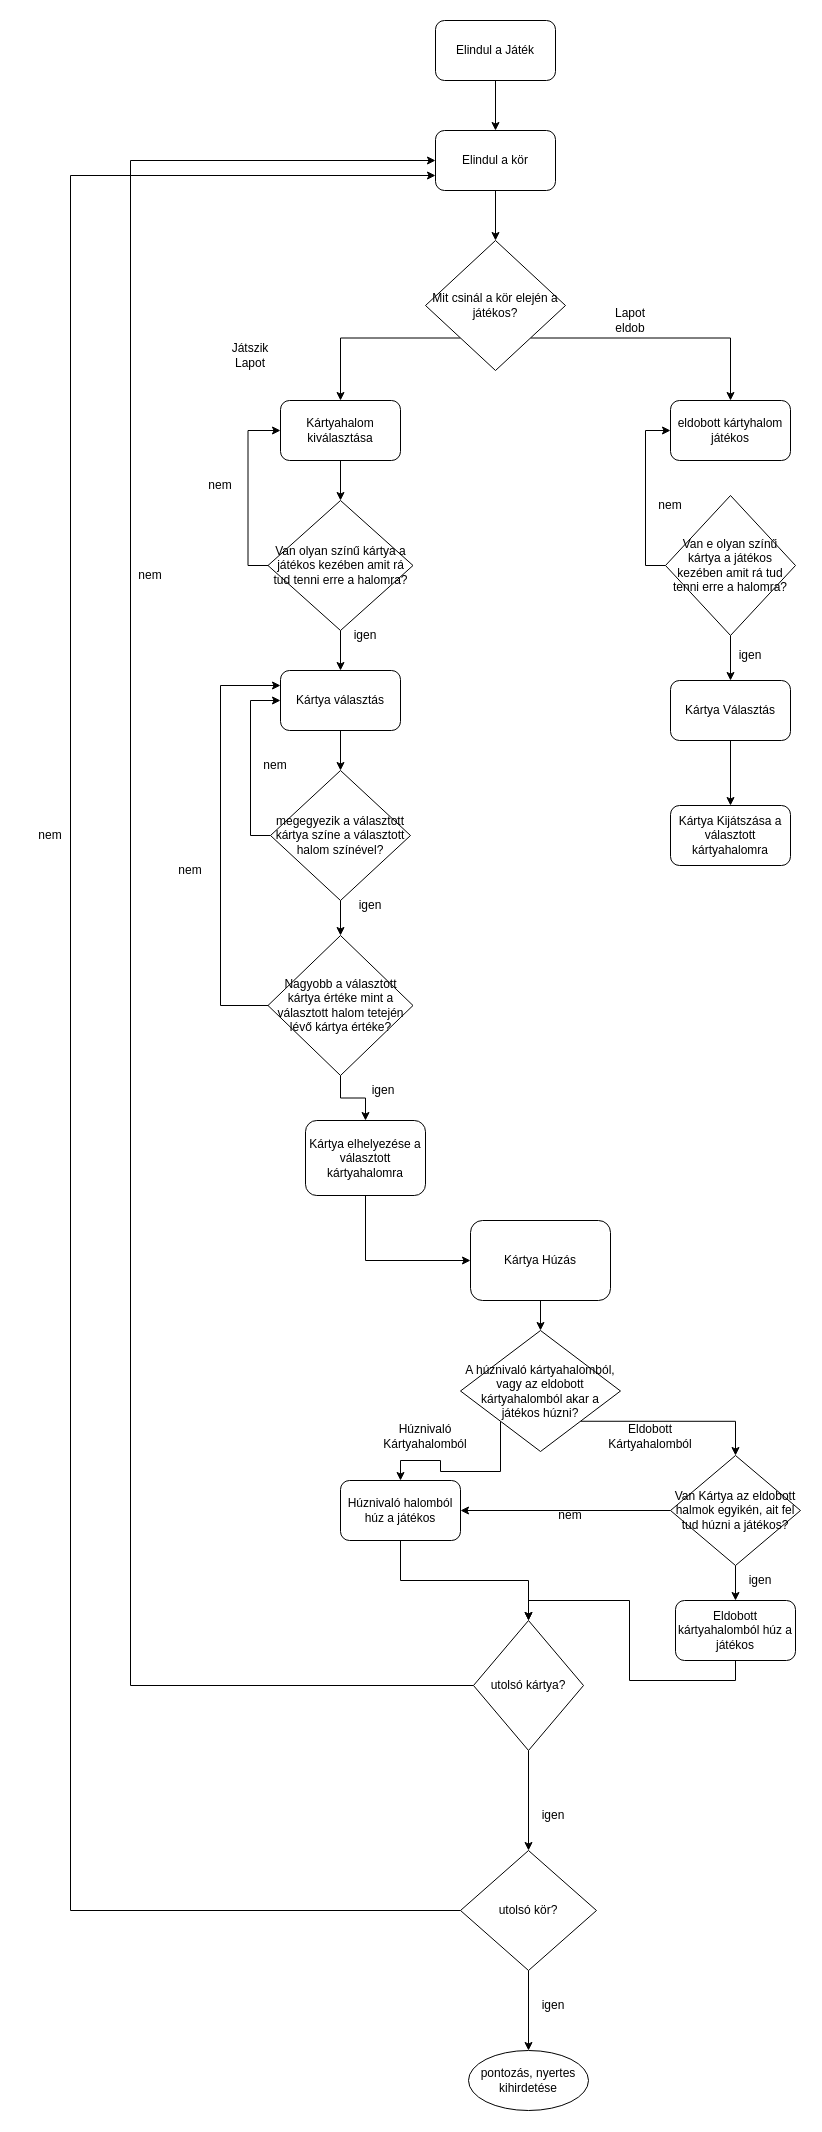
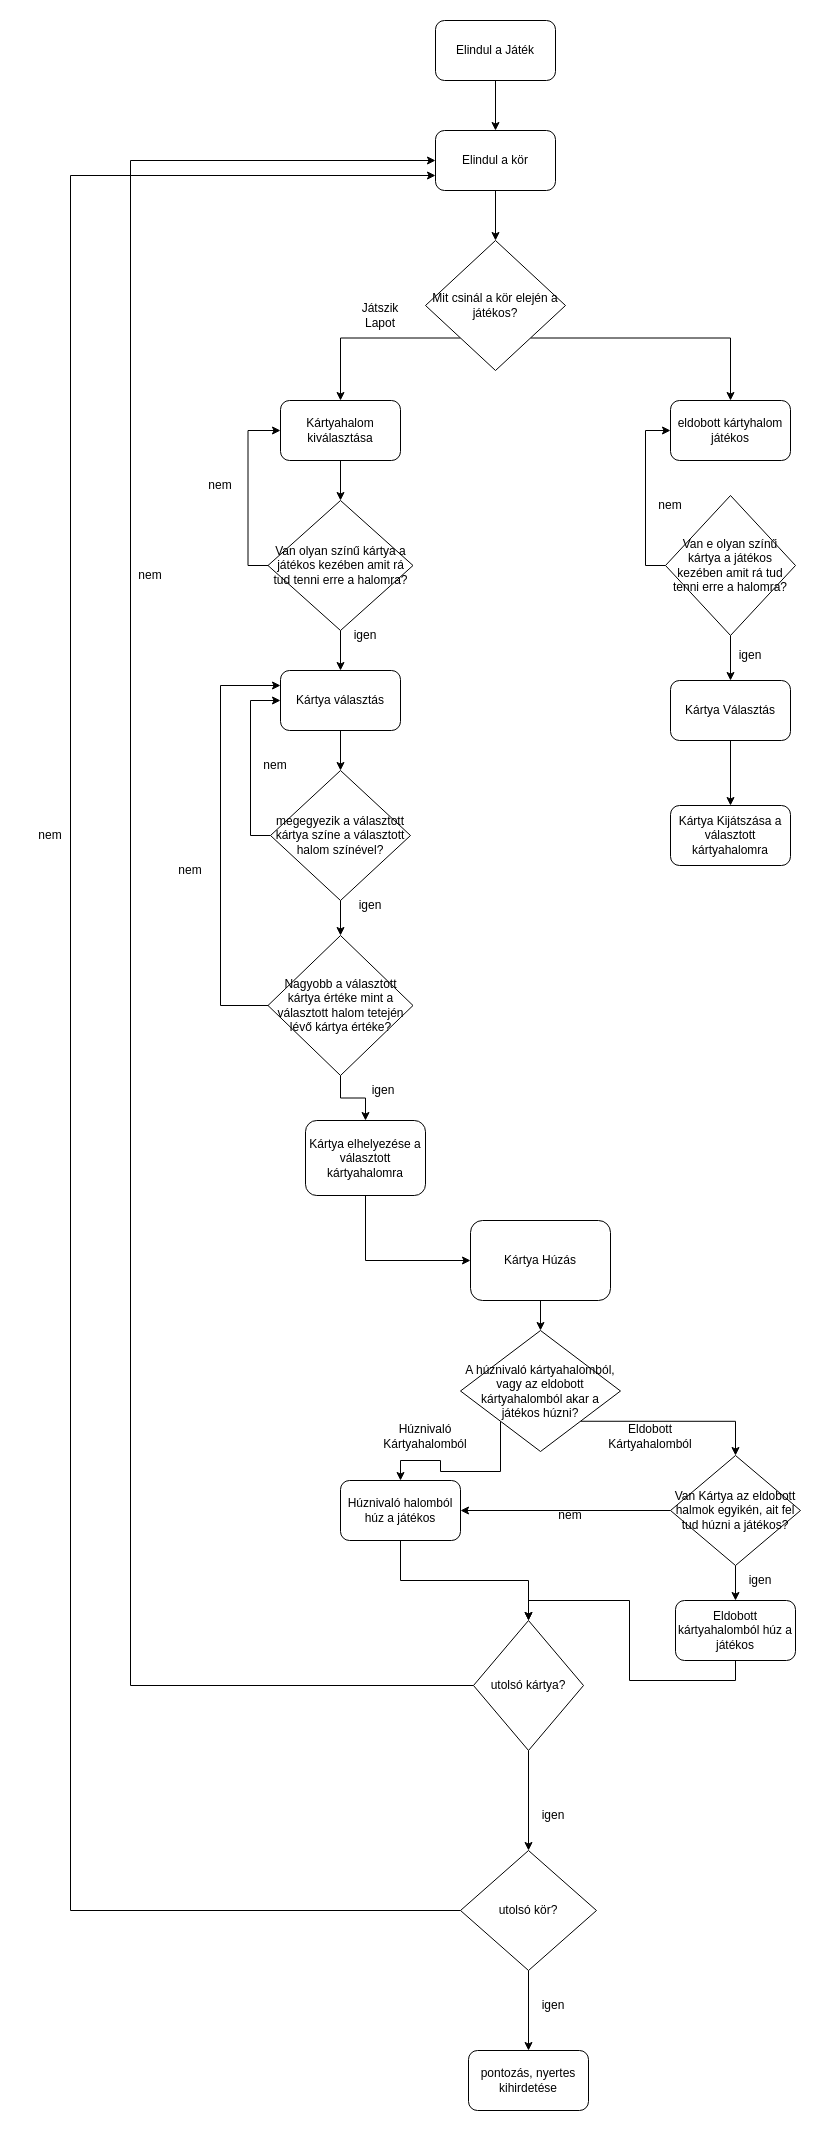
node "Lapot eldob": removed
node "Játszik Lapot": moved (251, 356) -> (381, 316)
node "pontozás, nyertes kihirdetése": shape ellipse -> rounded rectangle
